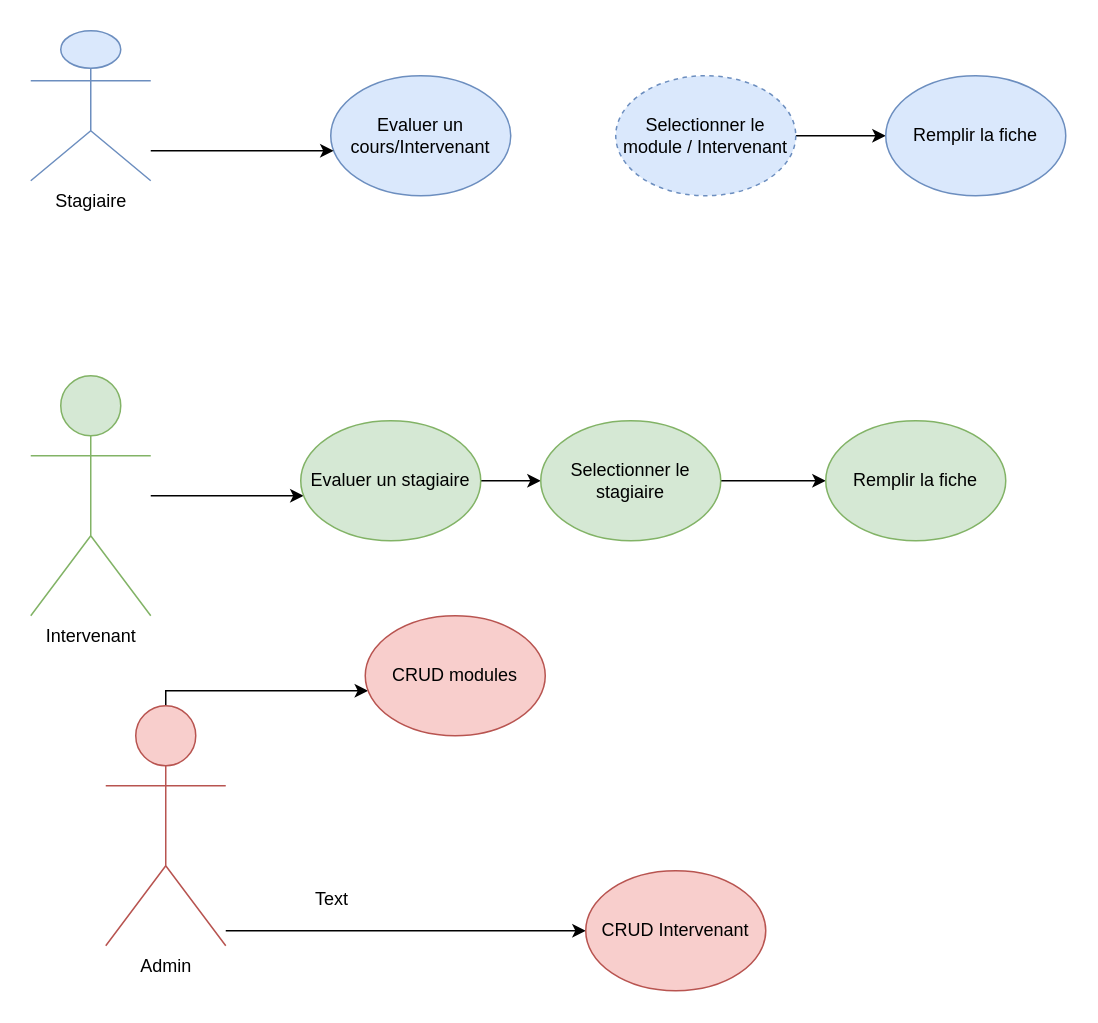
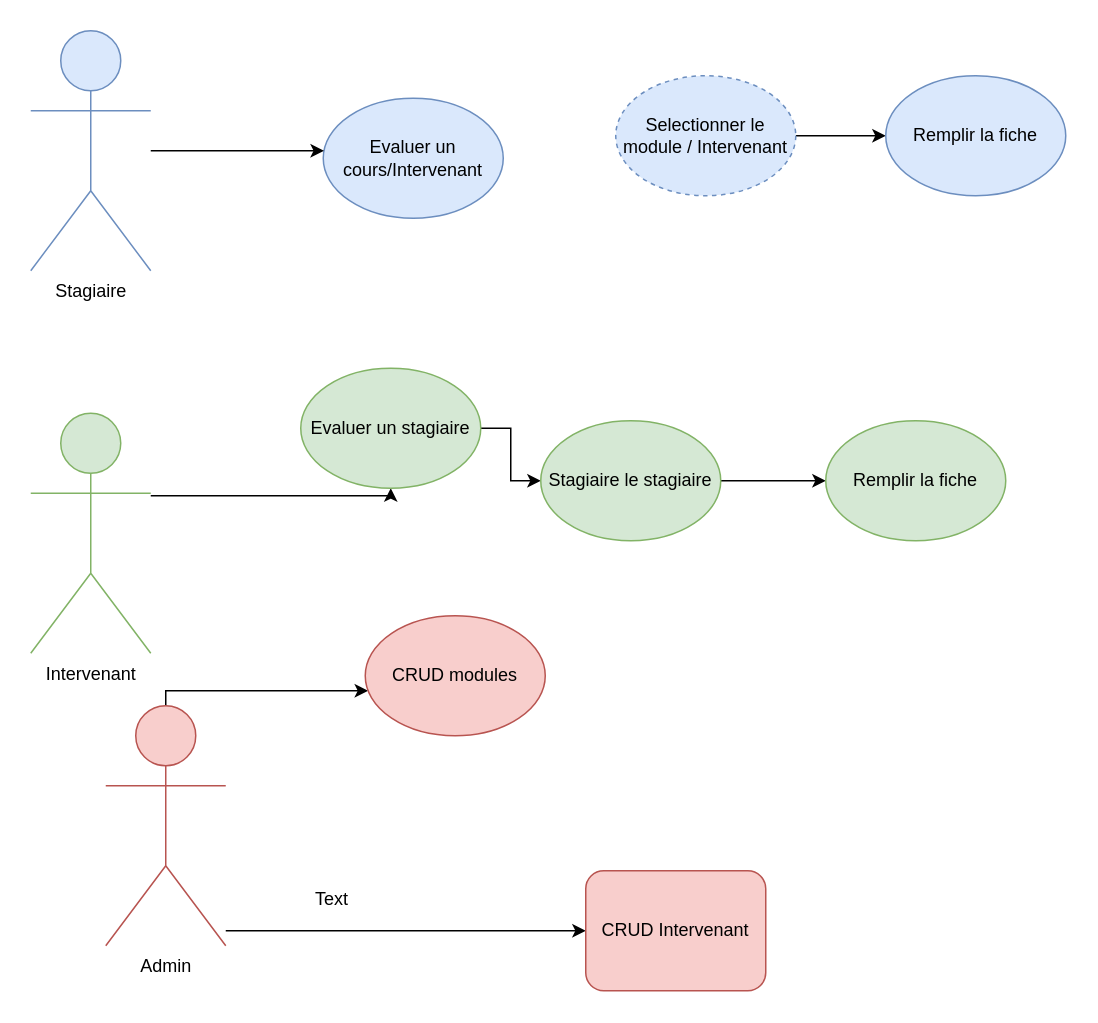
node "Stagiaire": size 120x150 -> 120x240
node "Evaluer un cours/Intervenant": moved (421, 136) -> (413, 158)
node "Evaluer un stagiaire": moved (391, 481) -> (391, 428)
node "Selectionner le stagiaire": label "Selectionner le stagiaire" -> "Stagiaire le stagiaire"
node "Intervenant": moved (91, 496) -> (91, 533)
node "CRUD Intervenant": shape ellipse -> rounded rectangle
